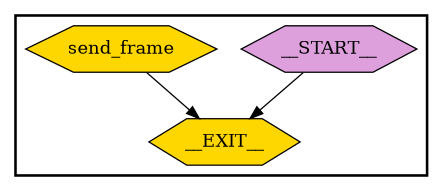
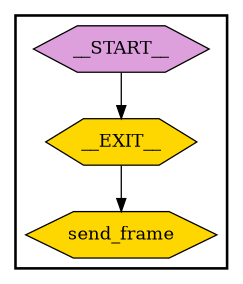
edge "send_frame" -> "__EXIT__": reversed
